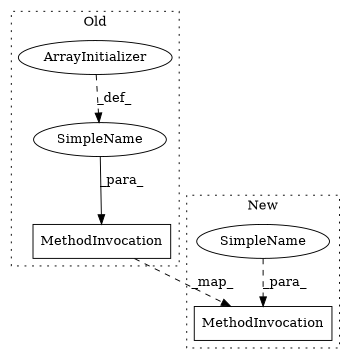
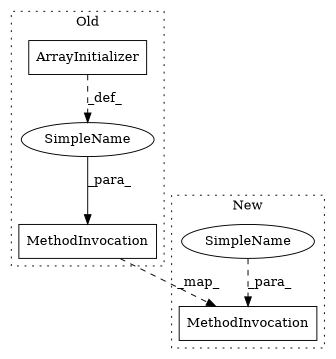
node "ArrayInitializer": shape ellipse -> box
